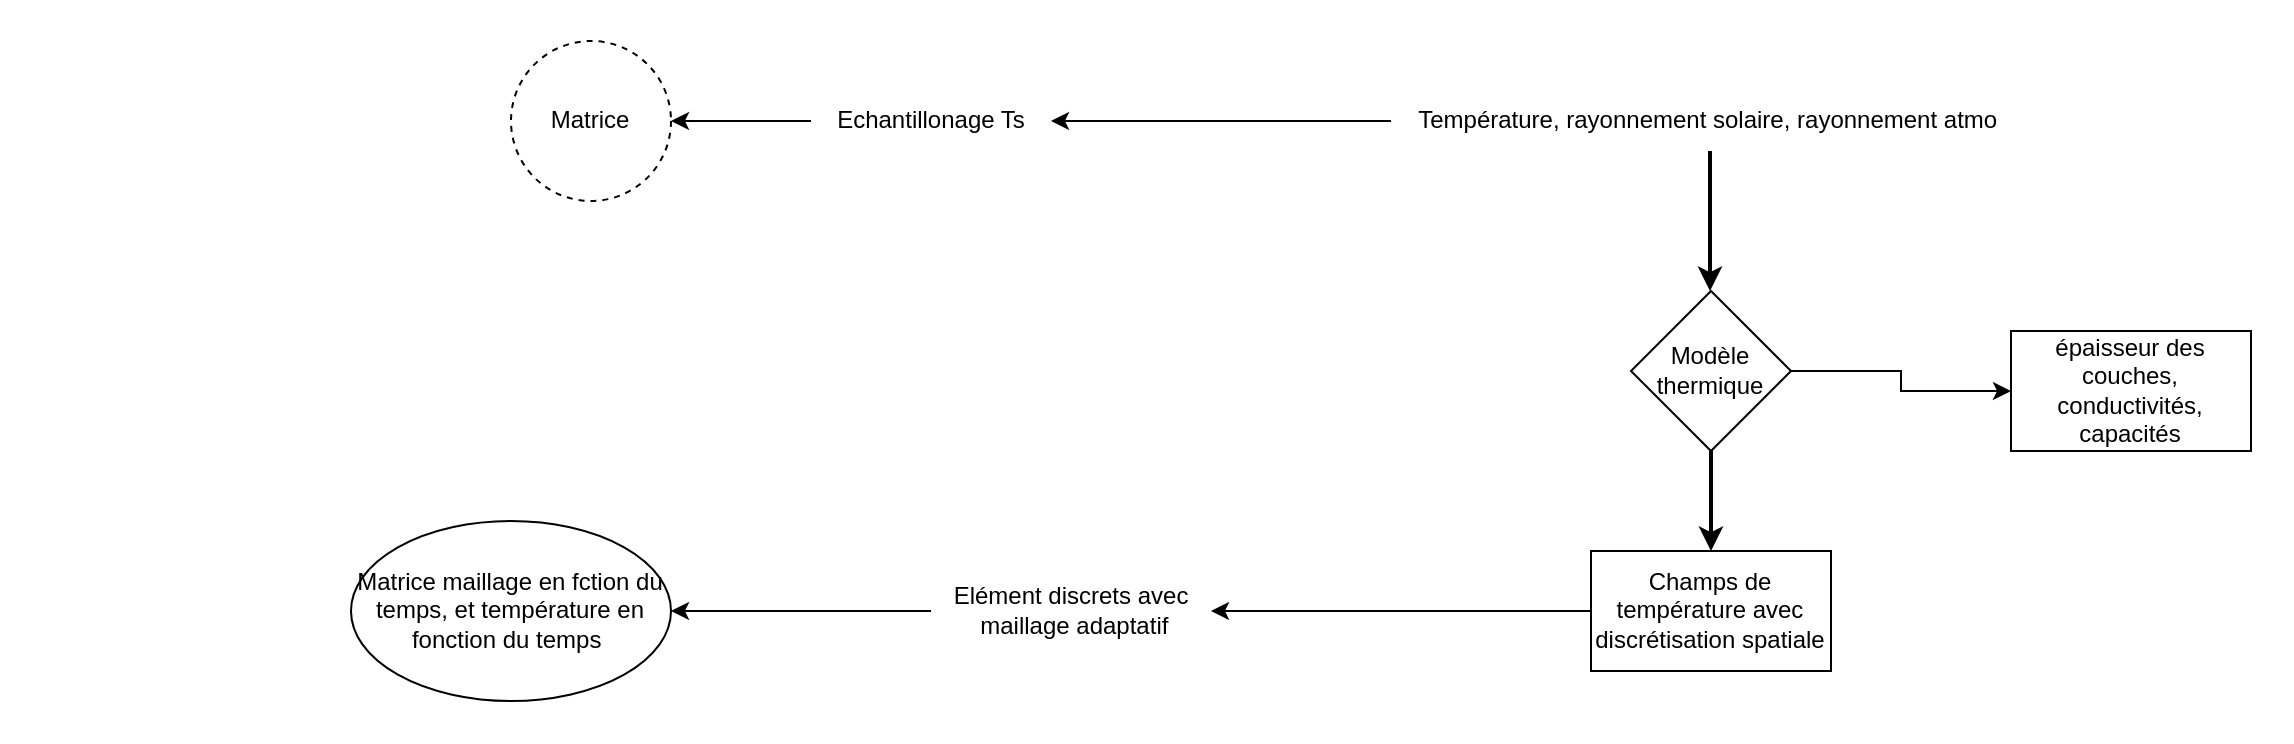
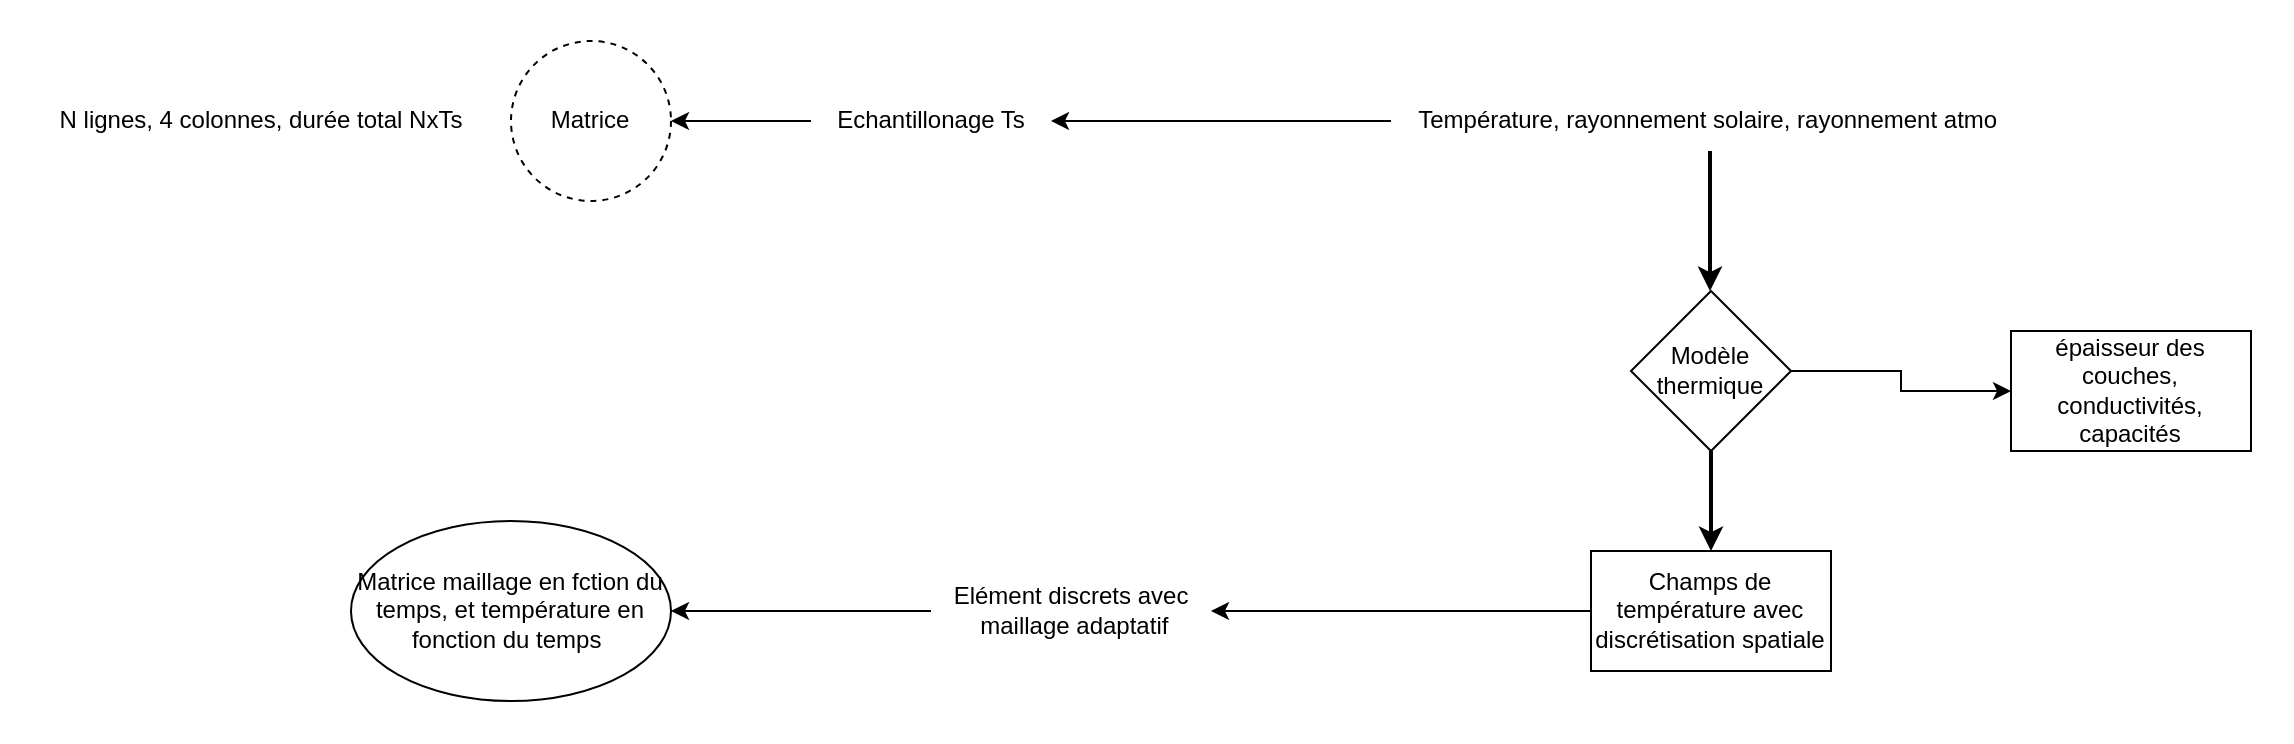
node "N lignes, 4 colonnes, durée total NxTs": added
